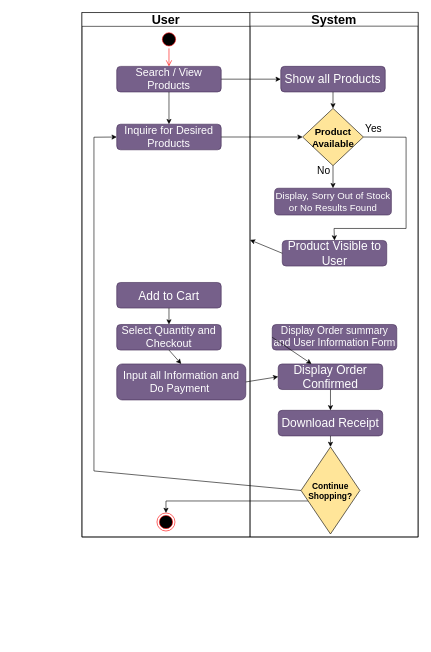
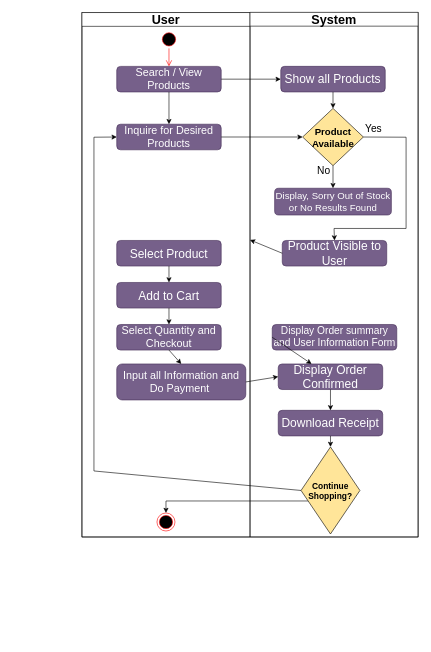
node "Select Product": added
edge "Select Product" -> "Add to Cart": added
